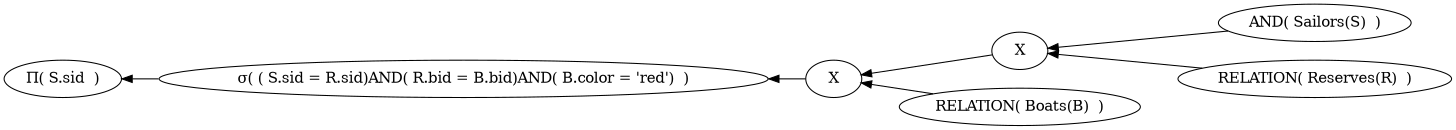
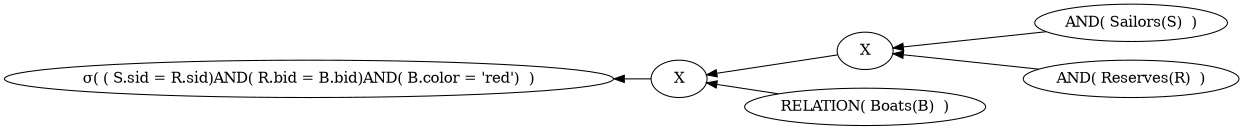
node "Π( S.sid  )": removed
node "RELATION( Reserves(R)  )": label "RELATION( Reserves(R)  )" -> "AND( Reserves(R)  )"
